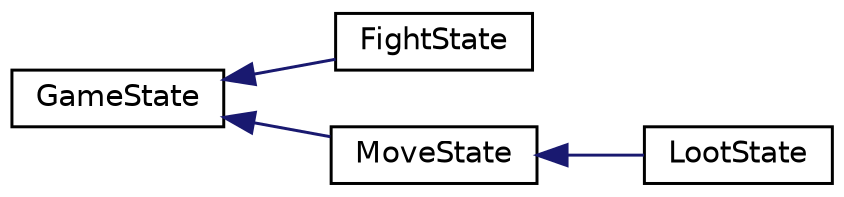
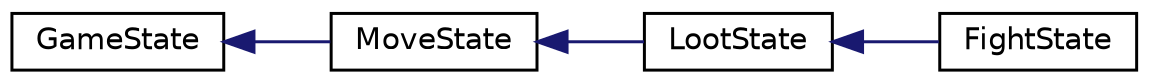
edge "FightState" -> "GameState": now "FightState" -> "LootState"
